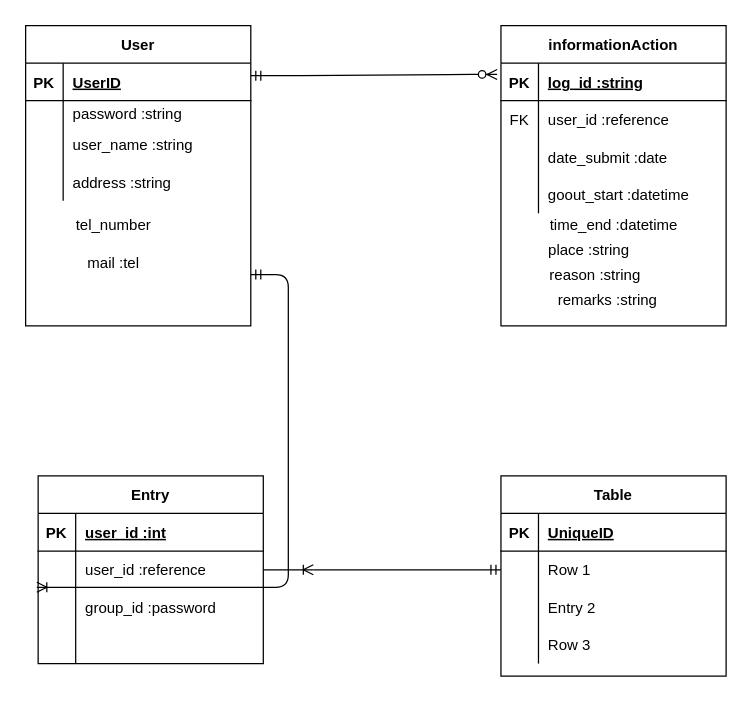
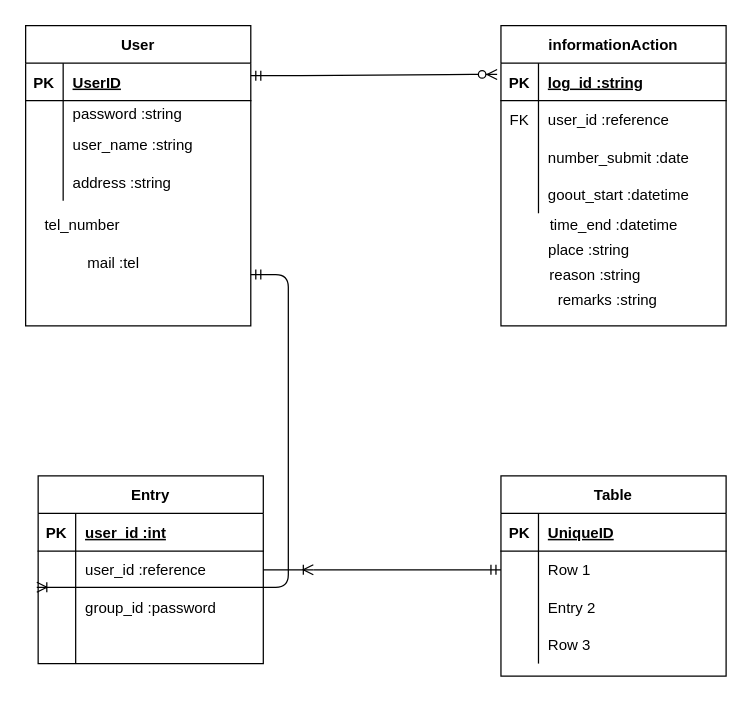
node "date_submit :date": label "date_submit :date" -> "number_submit :date"
node "tel_number": moved (113, 226) -> (82, 226)
